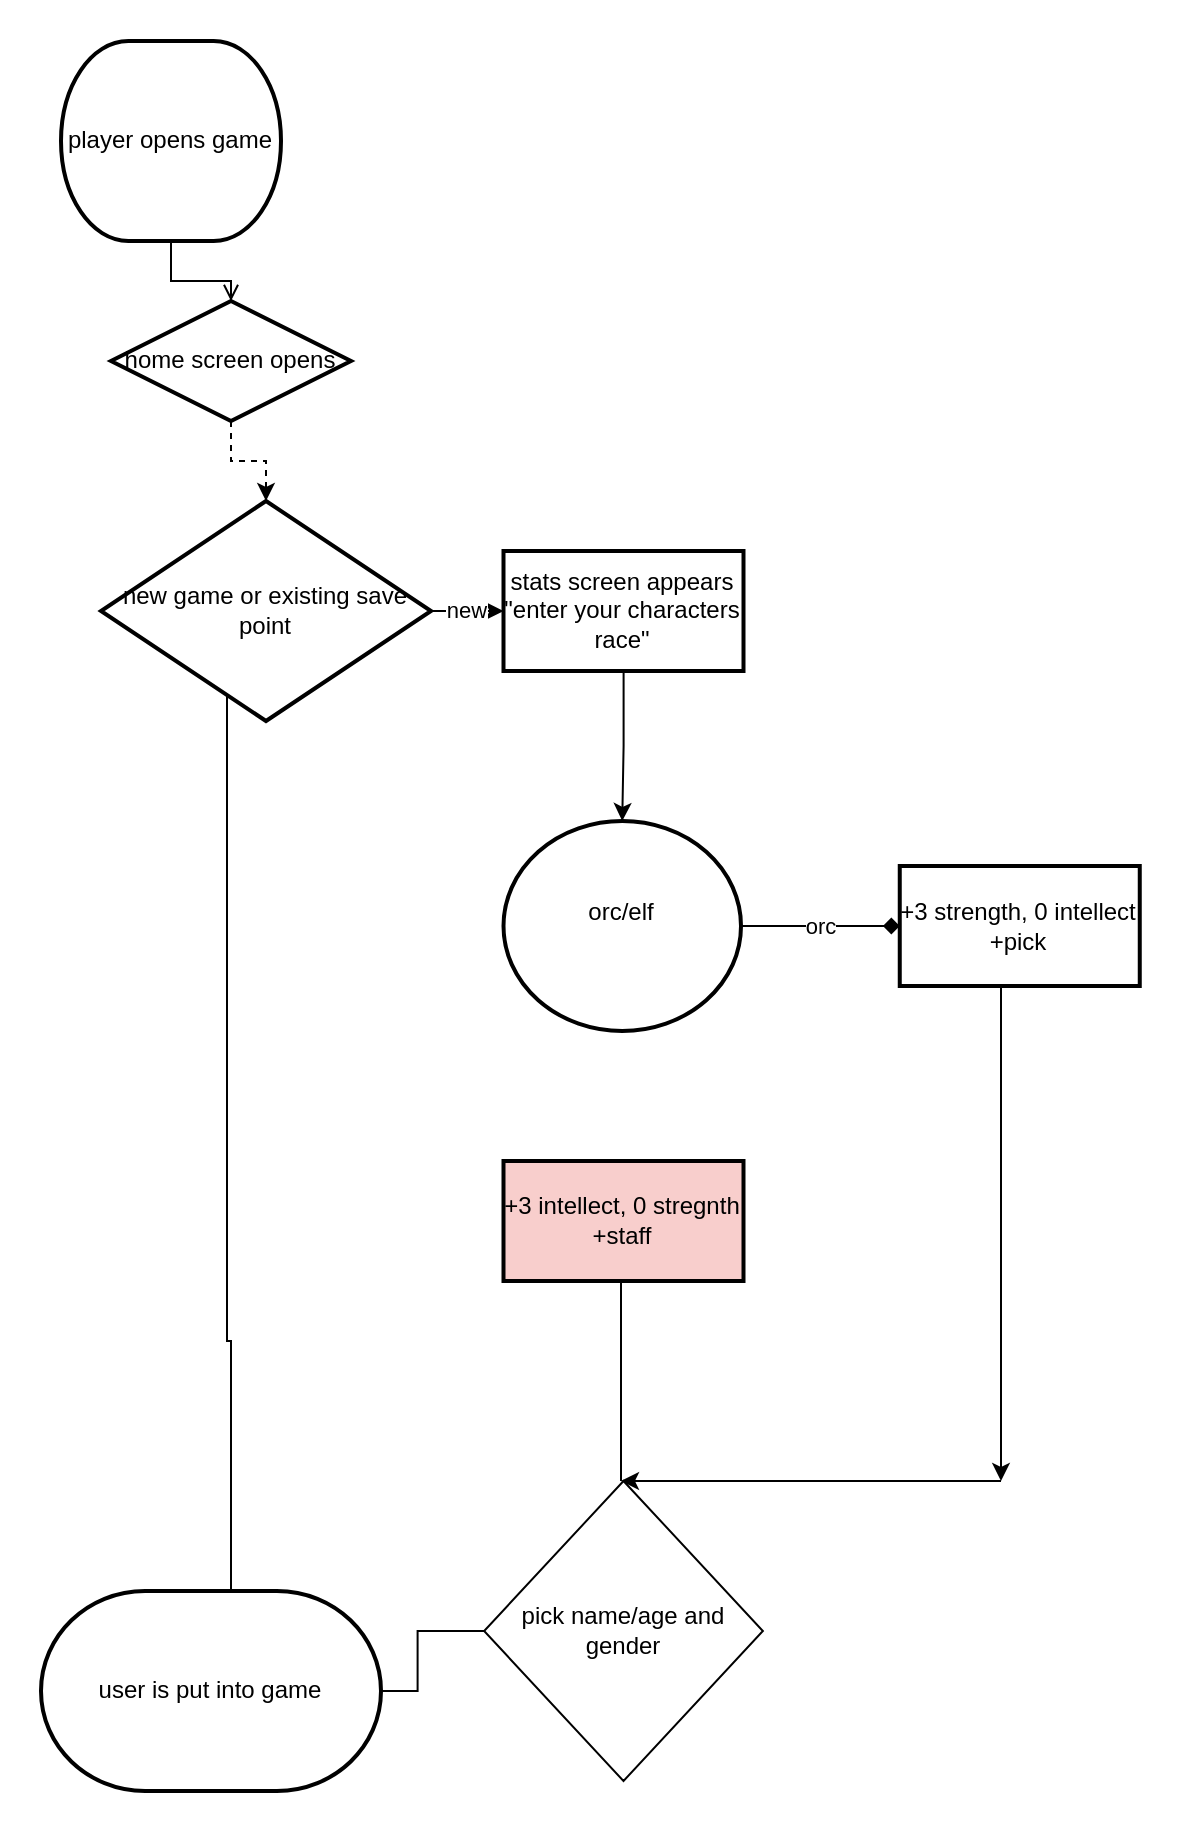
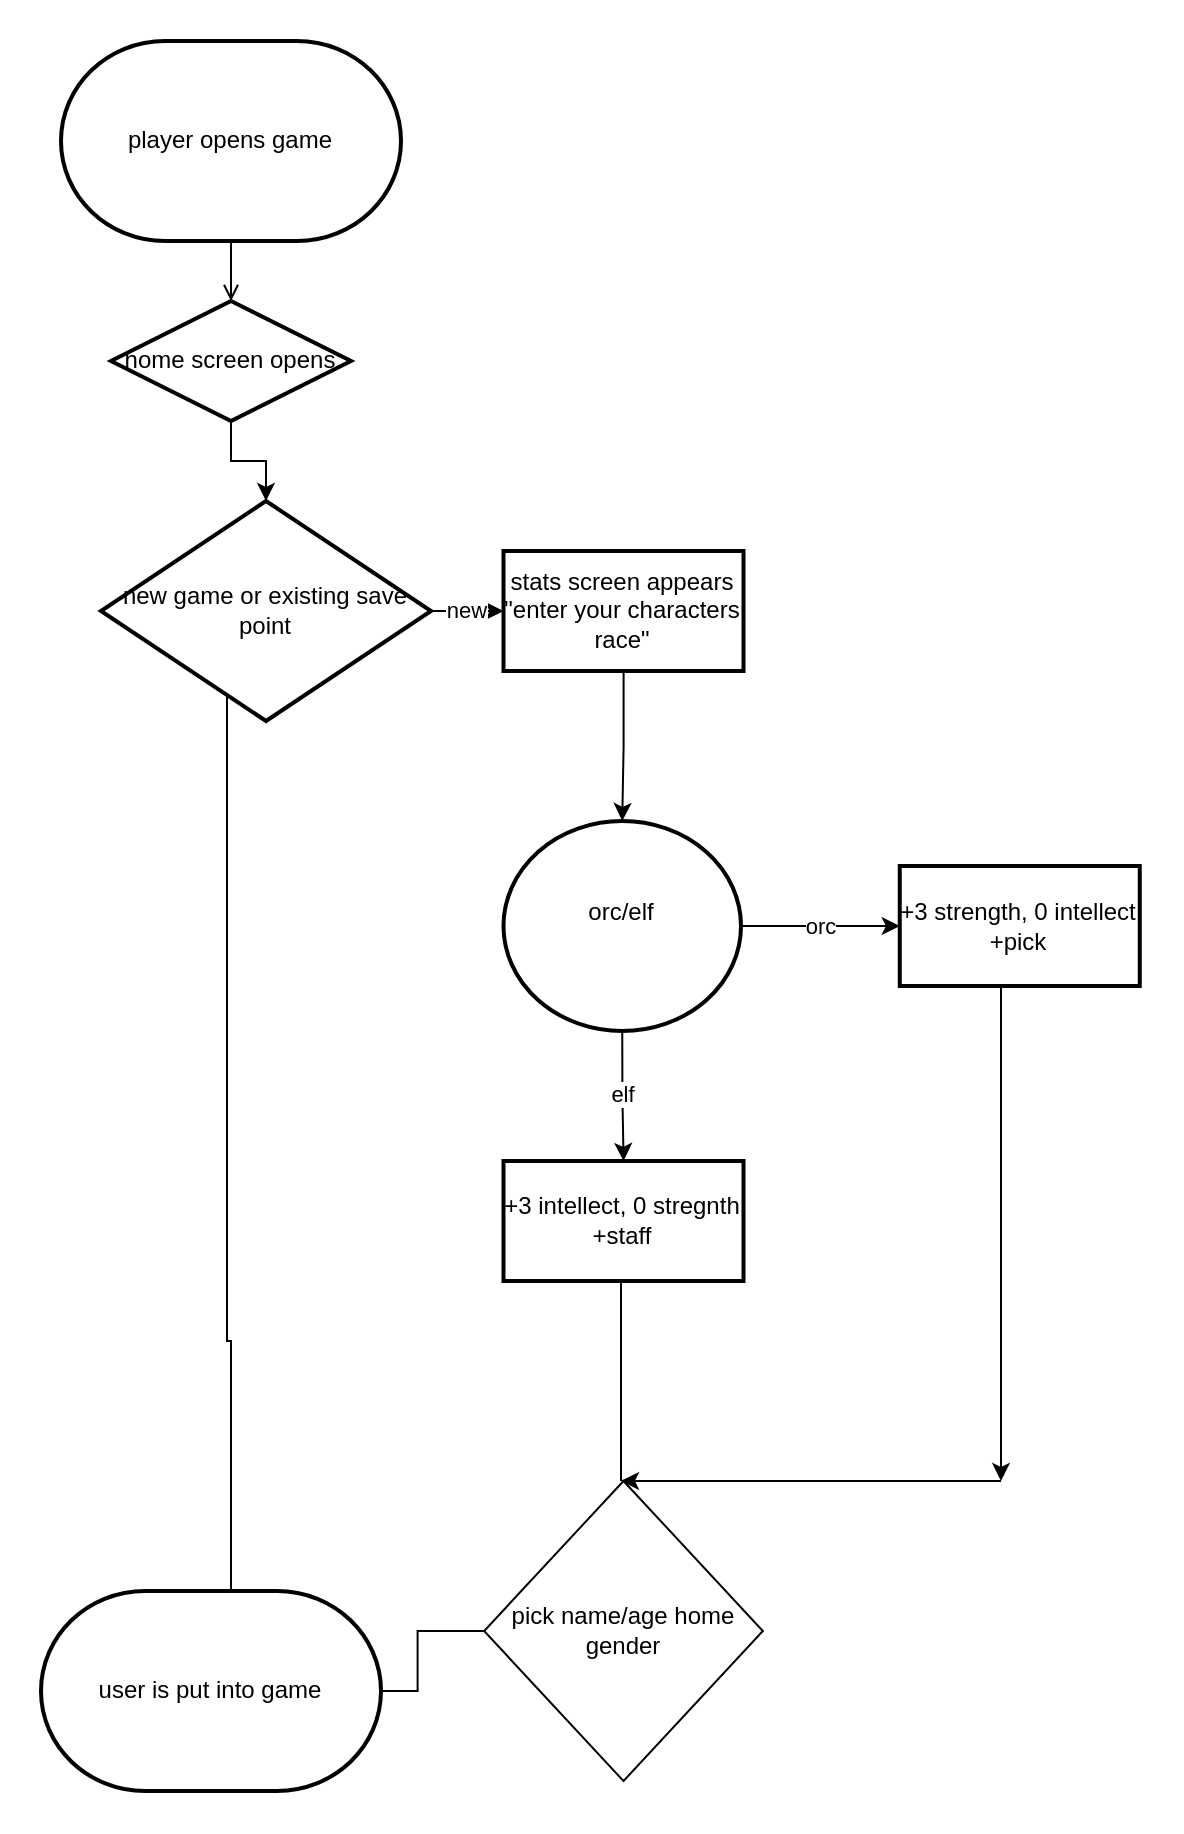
node "player opens game": size 220x200 -> 340x200
edge "home screen opens" -> "new game or existing save point": style dashed -> solid
edge "orc/elf" -> "+3 strength, 0 intellect +pick": arrowhead diamond -> classic
edge "orc/elf" -> "+3 intellect, 0 stregnth +staff": added, label "elf"
node "+3 intellect, 0 stregnth +staff": fillcolor #f8cecc -> #ffffff
node "pick name/age and gender": label "pick name/age and gender" -> "pick name/age home gender"
